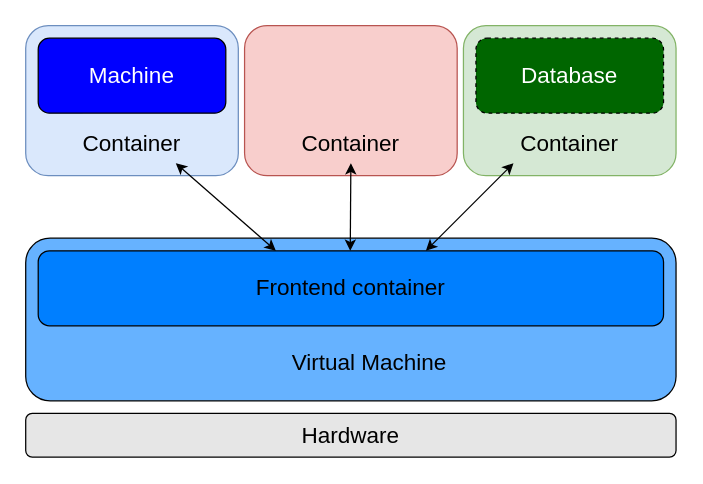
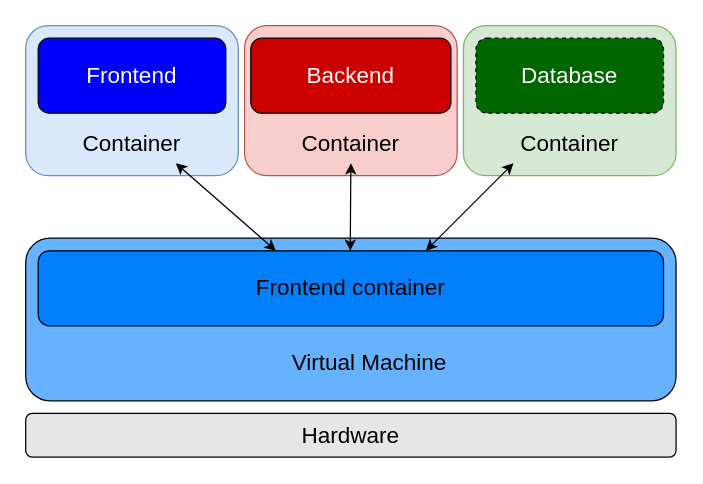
node "Machine": label "Machine" -> "Frontend"
node "Backend": added
